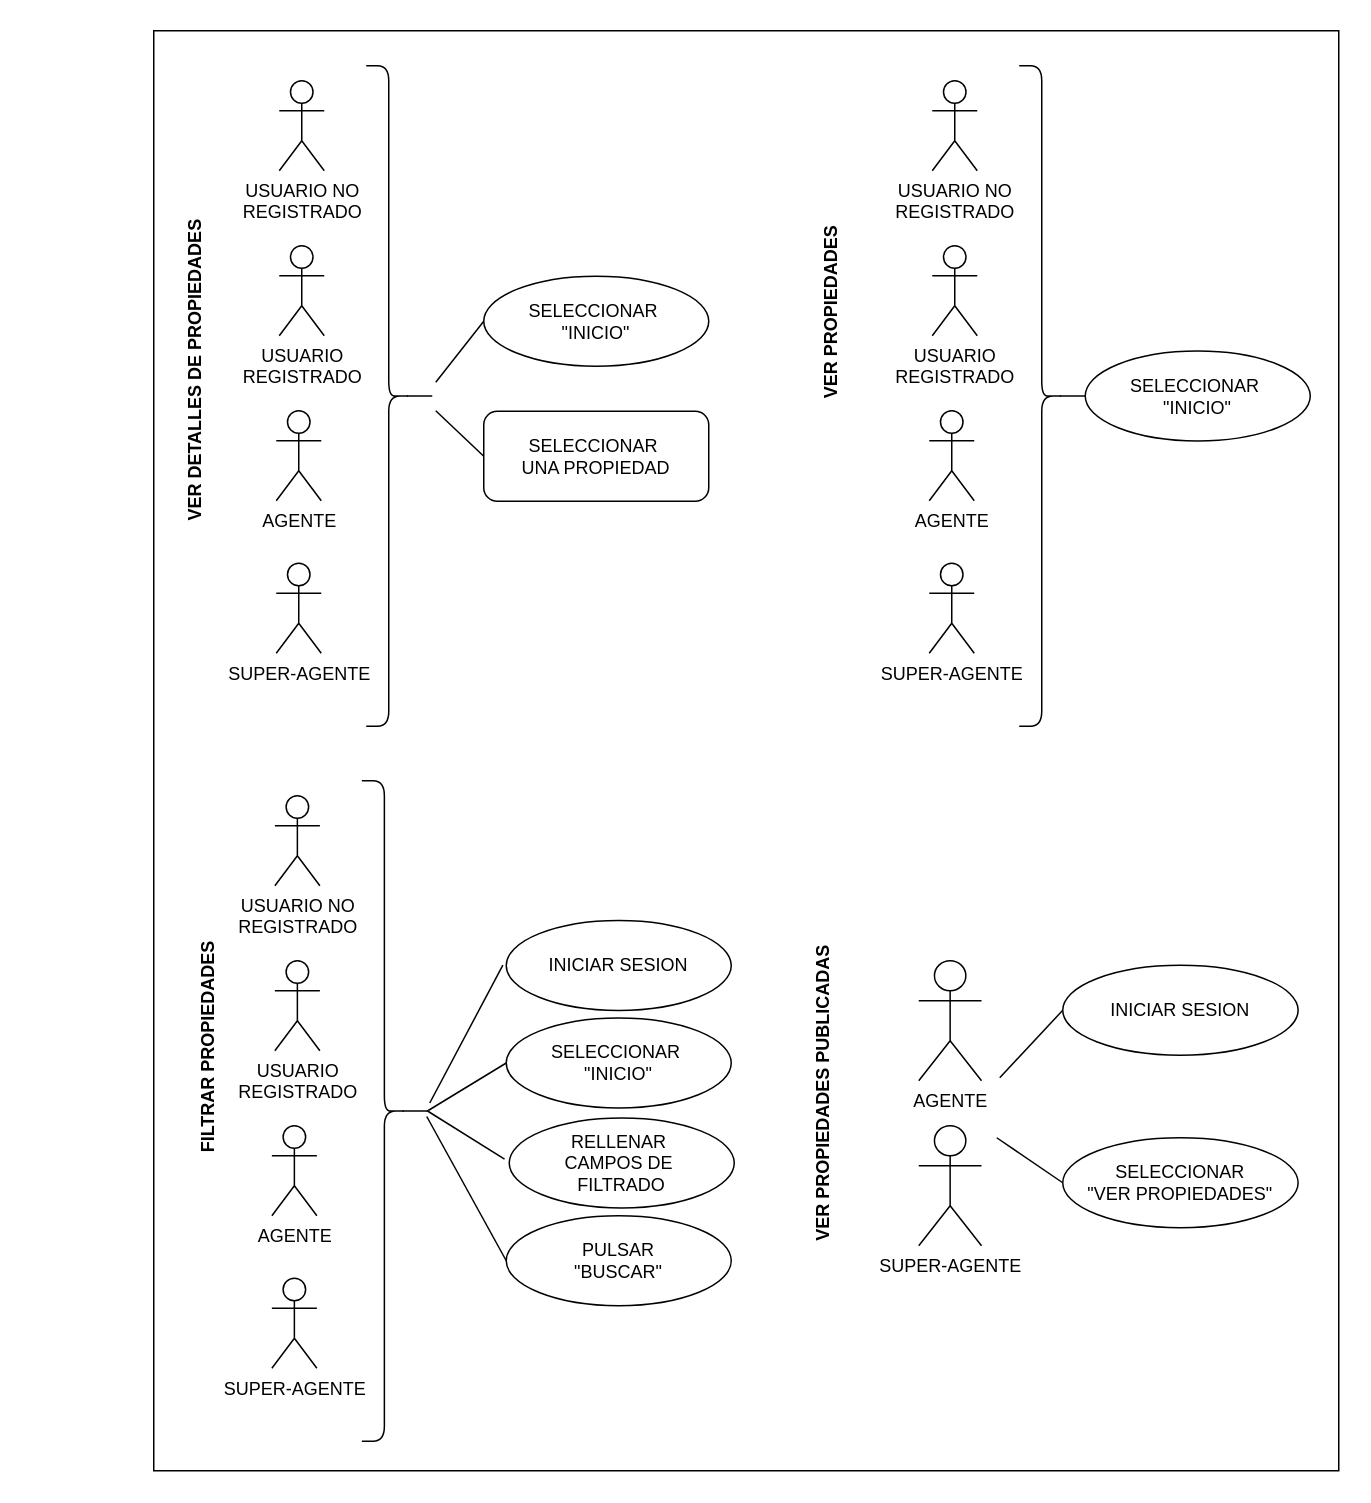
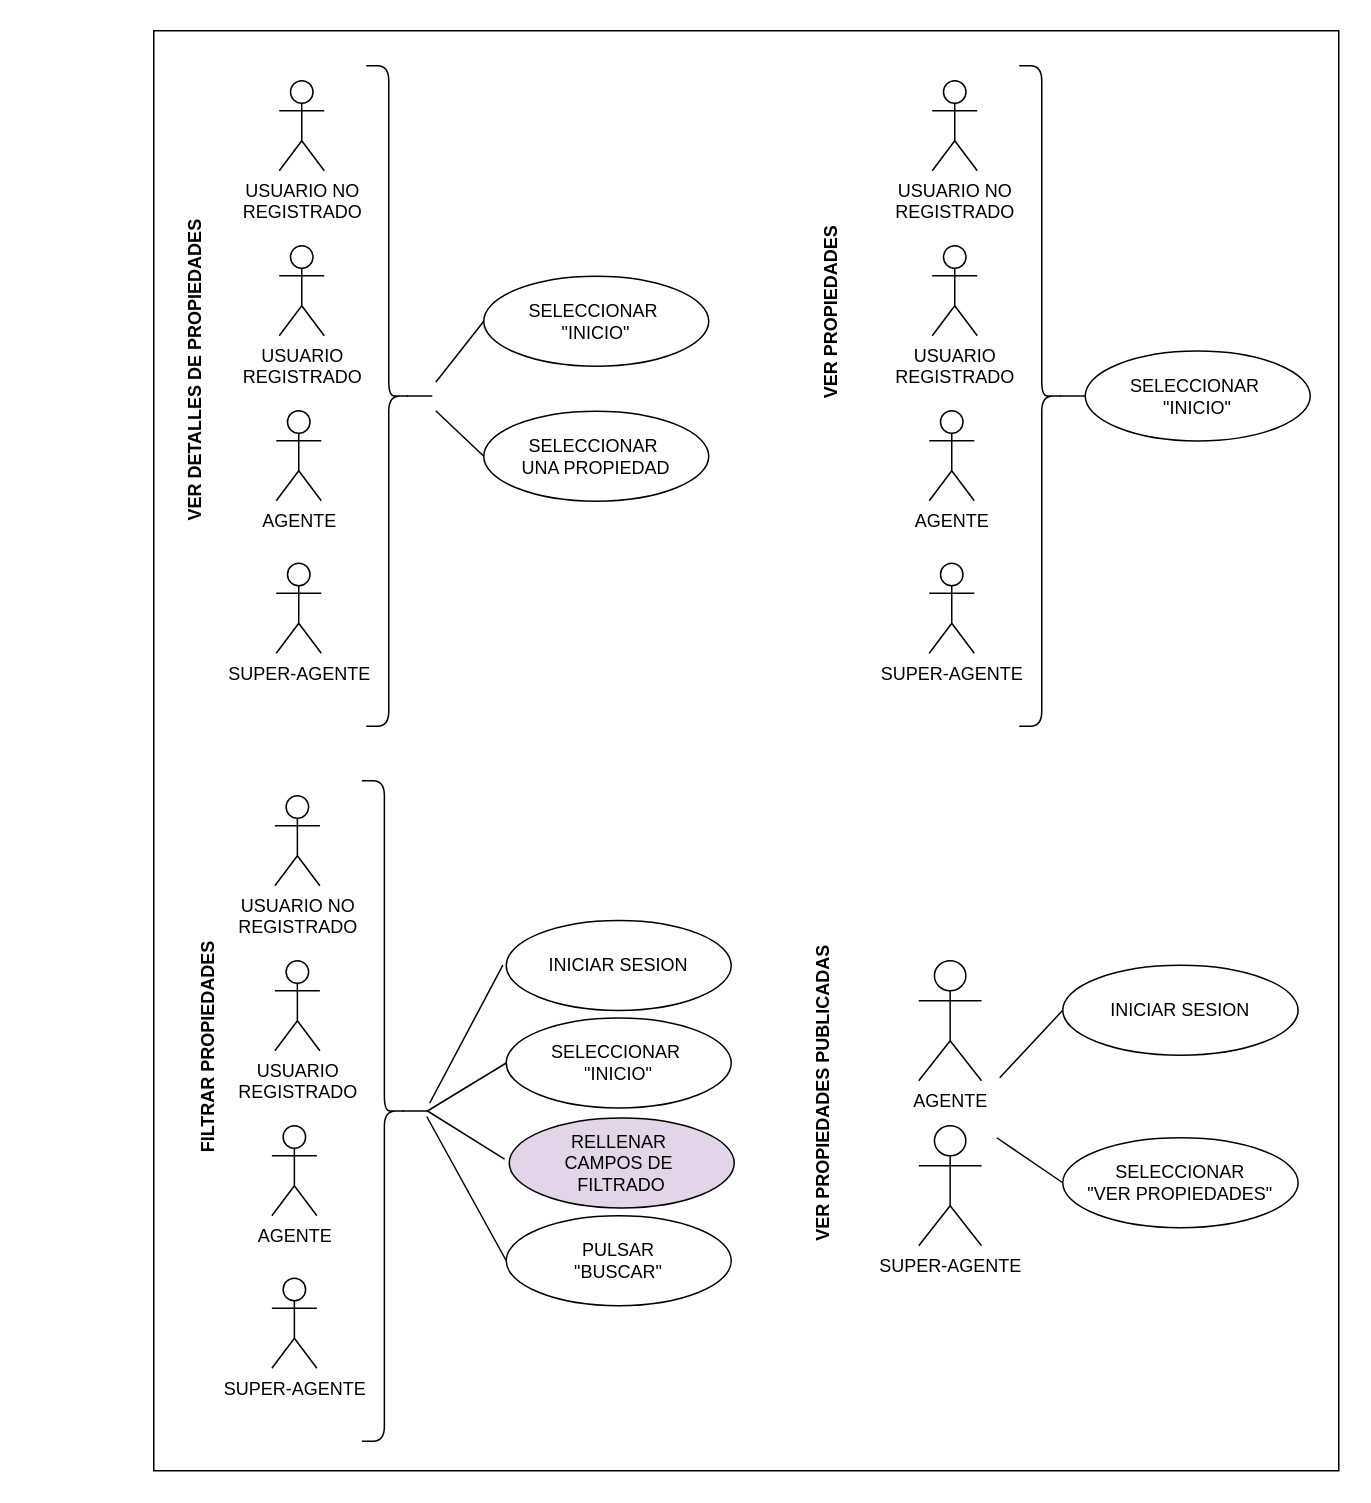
node "SELECCIONAR UNA PROPIEDAD": shape rounded rectangle -> ellipse
node "RELLENAR CAMPOS DE FILTRADO": fillcolor #ffffff -> #e1d5e7
